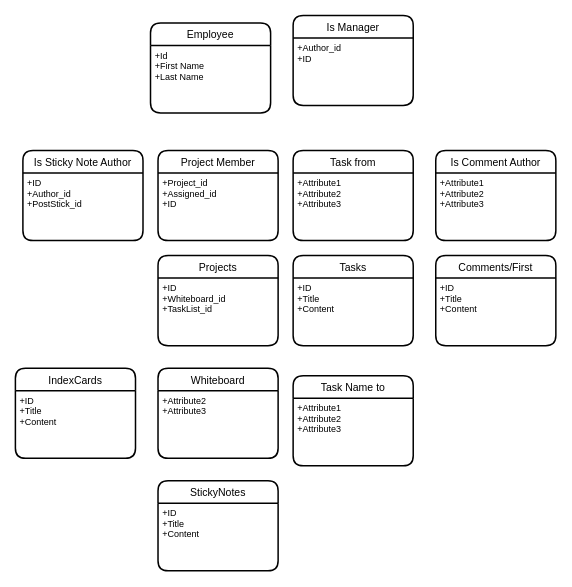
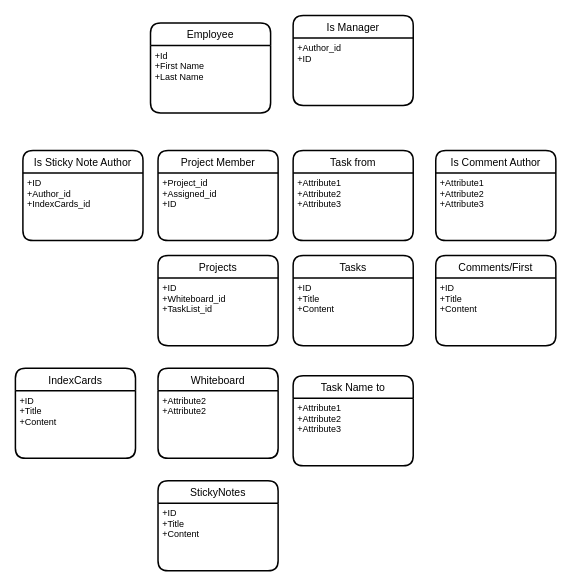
node "+ID +Author_id +PostStick_id": label "+ID +Author_id +PostStick_id" -> "+ID +Author_id +IndexCards_id"
node "+Attribute2 +Attribute3": label "+Attribute2 +Attribute3" -> "+Attribute2 +Attribute2"
